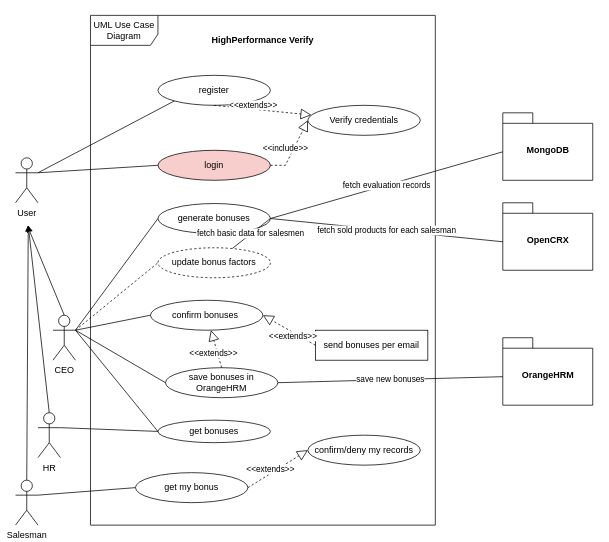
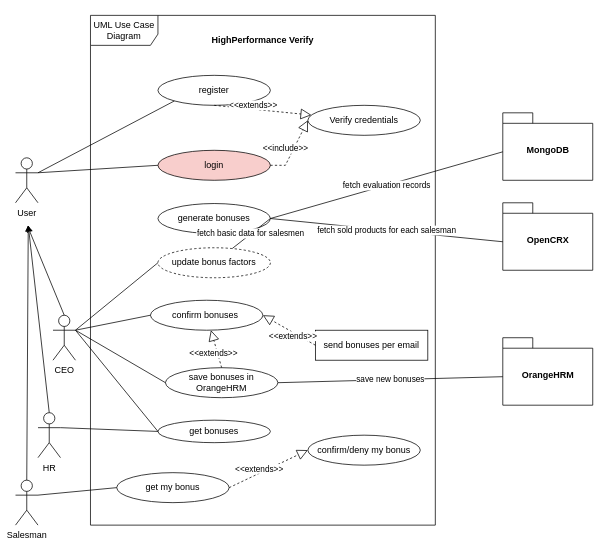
edge "generate bonuses" -- "CEO": removed
edge "update bonus factors" -- "CEO": style dashed -> solid
node "confirm/deny my records": label "confirm/deny my records" -> "confirm/deny my bonus"
node "get my bonus": moved (192, 488) -> (173, 488)
